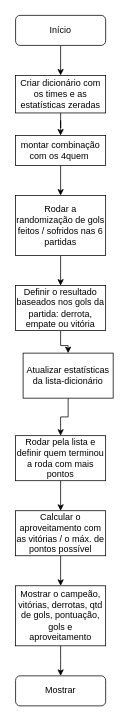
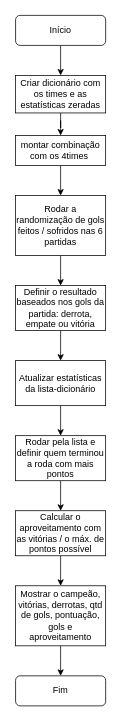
node "montar combinação com os 4quem": label "montar combinação com os 4quem" -> "montar combinação com os 4times"
node "Atualizar estatísticas da lista-dicionário": moved (68, 375) -> (60, 383)
node "Mostrar": label "Mostrar" -> "Fim"
